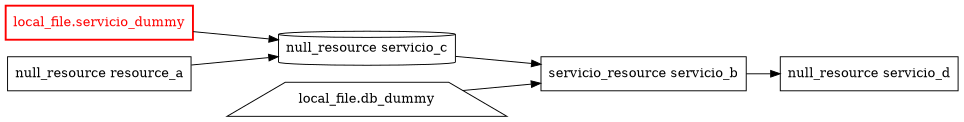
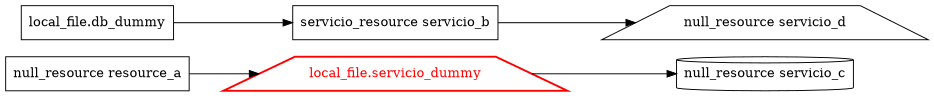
node "local_file.servicio_dummy": shape box -> trapezium
edge "null_resource servicio_c" -> "servicio_resource servicio_b": removed
edge "null_resource resource_a" -> "null_resource servicio_c": now "null_resource resource_a" -> "local_file.servicio_dummy"
node "null_resource servicio_d": shape box -> trapezium
node "local_file.db_dummy": shape trapezium -> box
